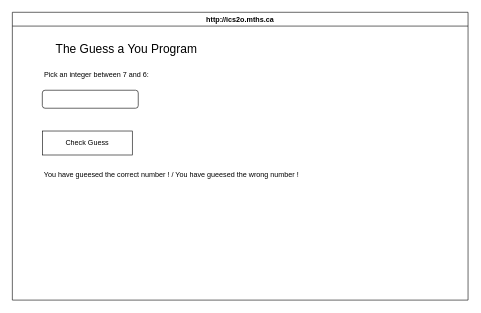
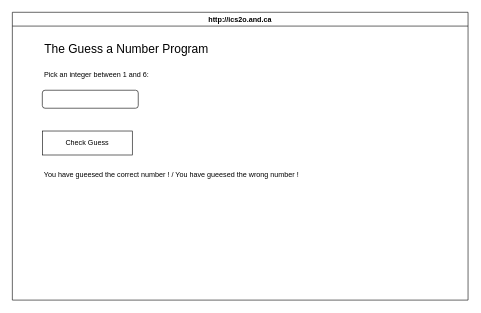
node "http://ics2o.mths.ca": label "http://ics2o.mths.ca" -> "http://ics2o.and.ca"
node "The Guess a You Program": label "The Guess a You Program" -> "The Guess a Number Program"
node "Pick an integer between 7 and 6:": label "Pick an integer between 7 and 6:" -> "Pick an integer between 1 and 6:"
